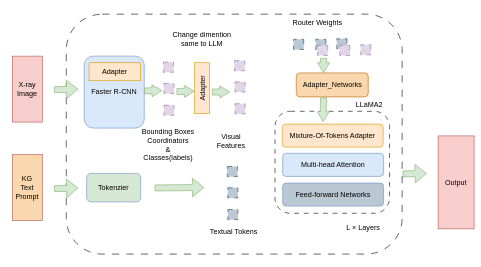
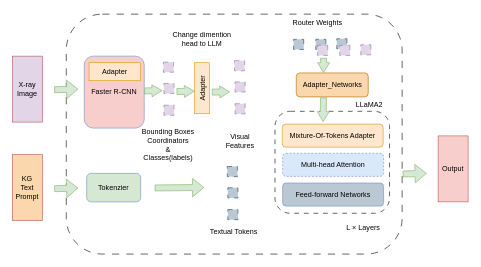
node "Change dimention same to LLM": label "Change dimention same to LLM" -> "Change dimention head to LLM"
node "X-ray Image": fillcolor #f8cecc -> #e1d5e7
node "Faster R-CNN": fillcolor #dae8fc -> #f8cecc
node "Visual Features": moved (231, 141) -> (240, 141)
node "Multi-head Attention": style solid -> dashed
node "Output": size 36x93 -> 30x66
